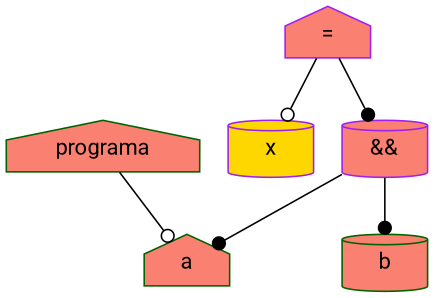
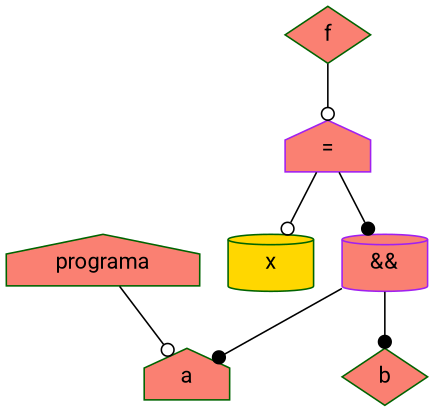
node "f": added
node "x": color purple -> darkgreen
node "b": shape cylinder -> diamond
